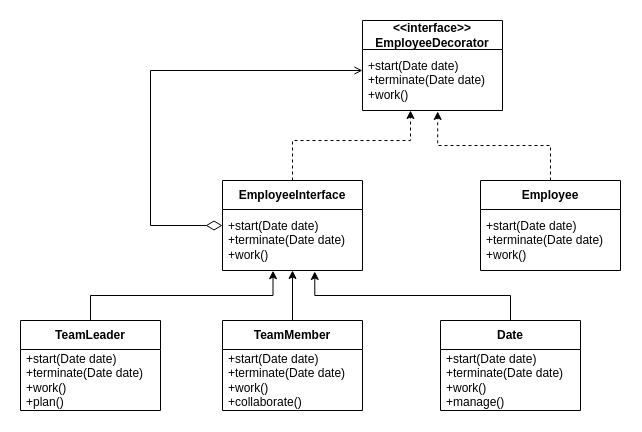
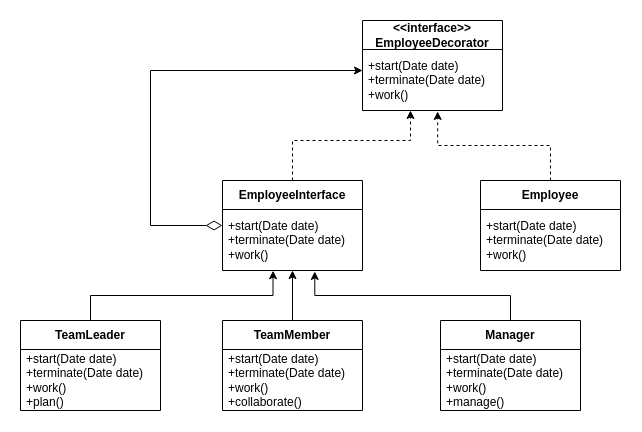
edge "<<interface>> EmployeeDecorator" -- "EmployeeInterface": arrowhead open -> classic
node "Date": label "Date" -> "Manager"
